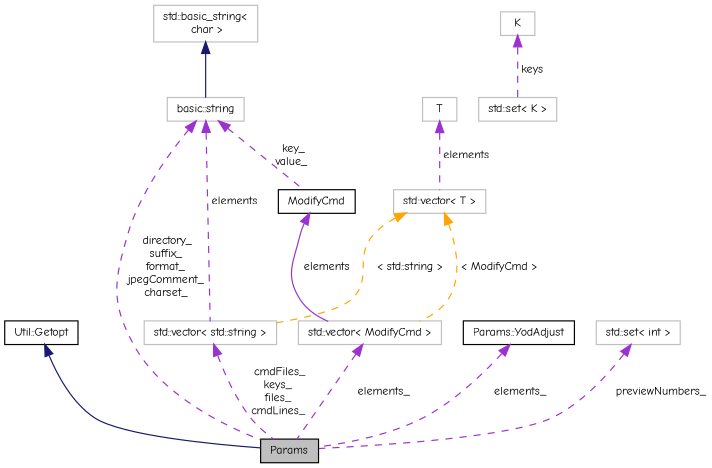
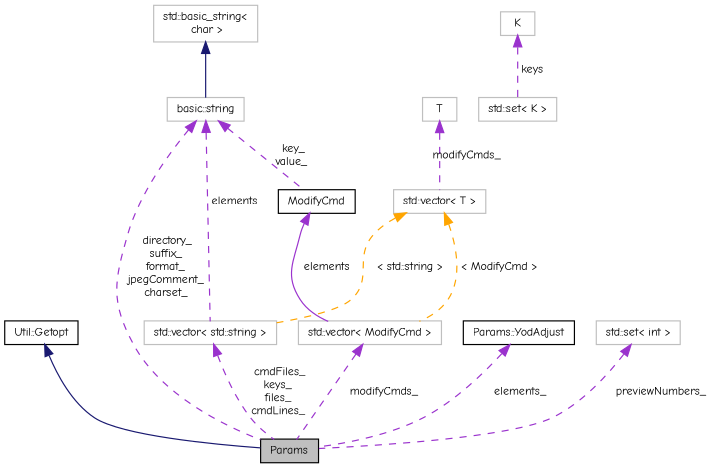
edge "std::vector< T >" -> "T": label " elements" -> " modifyCmds_"
edge "Params" -> "std::vector< ModifyCmd >": label " elements_" -> " modifyCmds_"
